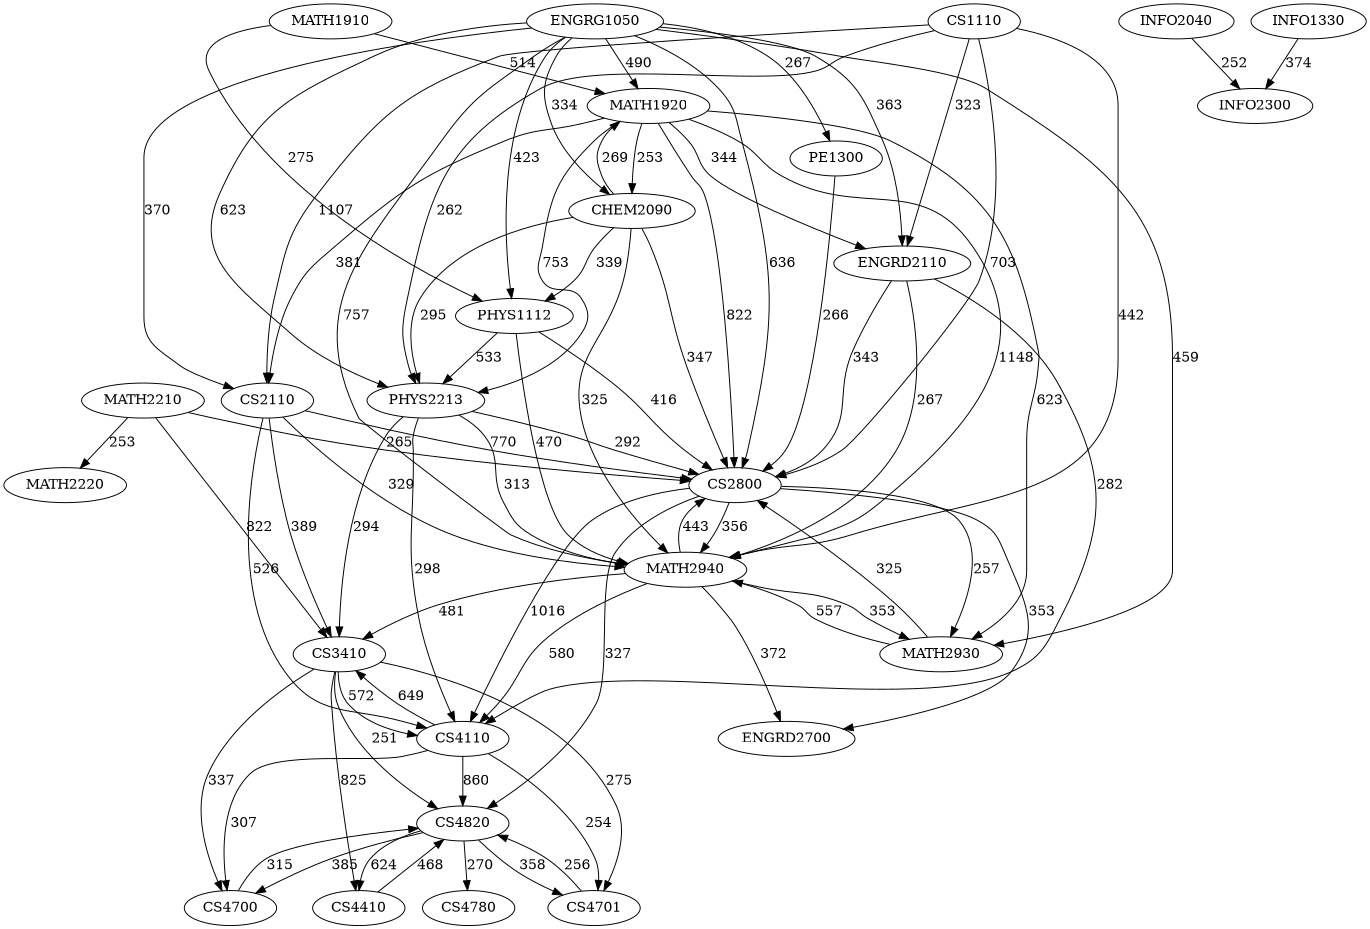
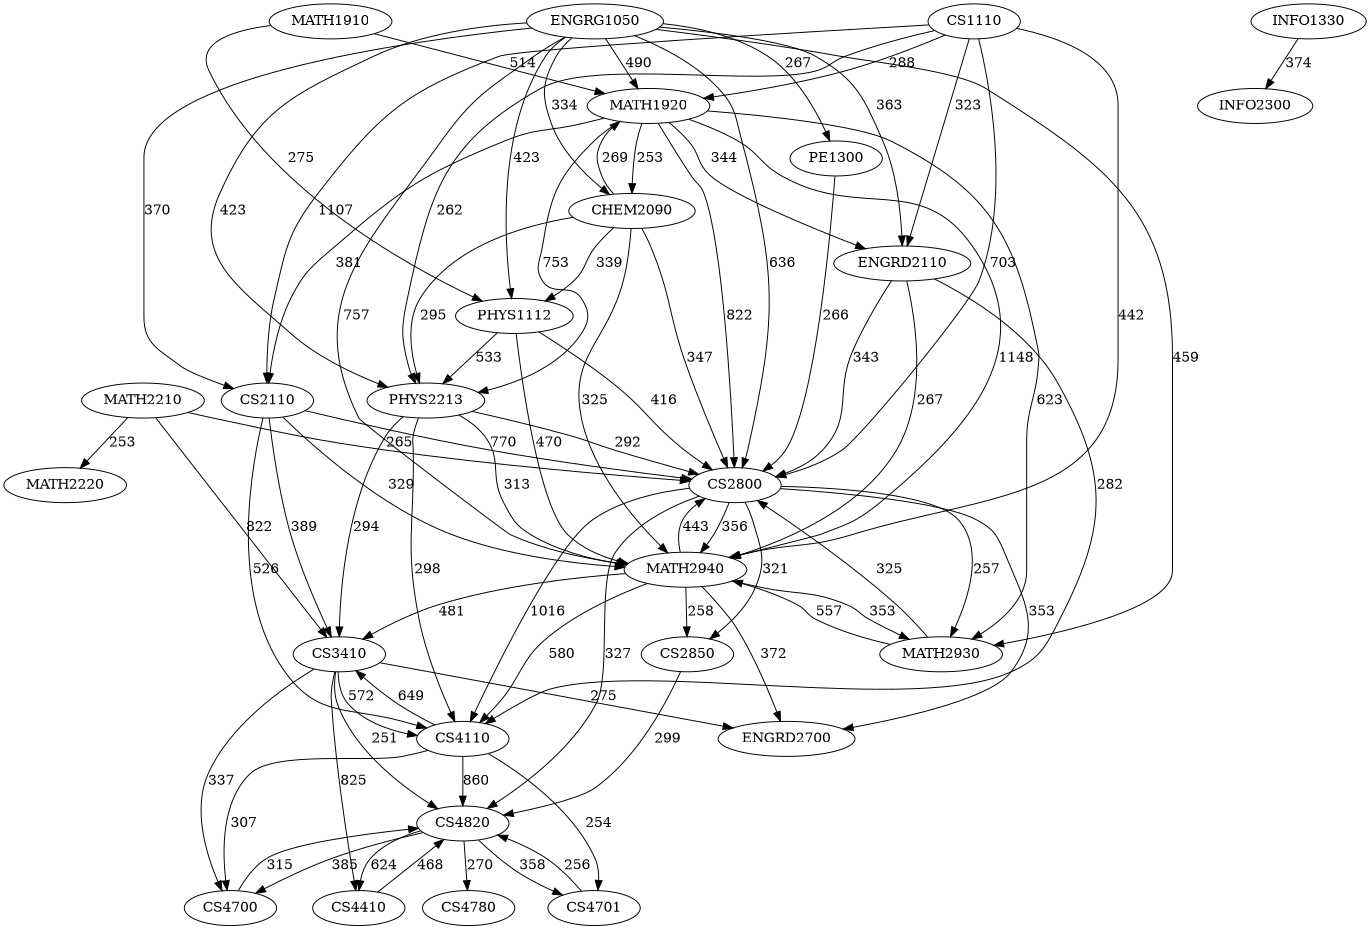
node "INFO2040": removed
edge "CS1110" -> "MATH1920": added, label "288"
edge "ENGRG1050" -> "PHYS2213": label "623" -> "423"
node "CS2850": added
edge "CS3410" -> "CS4701": now "CS3410" -> "ENGRD2700"
